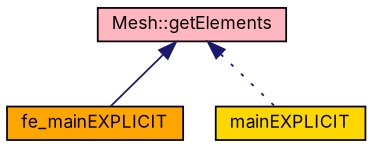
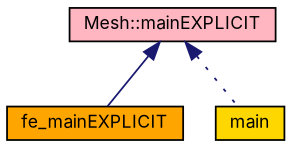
node "Mesh::getElements": label "Mesh::getElements" -> "Mesh::mainEXPLICIT"
node "mainEXPLICIT": label "mainEXPLICIT" -> "main"
